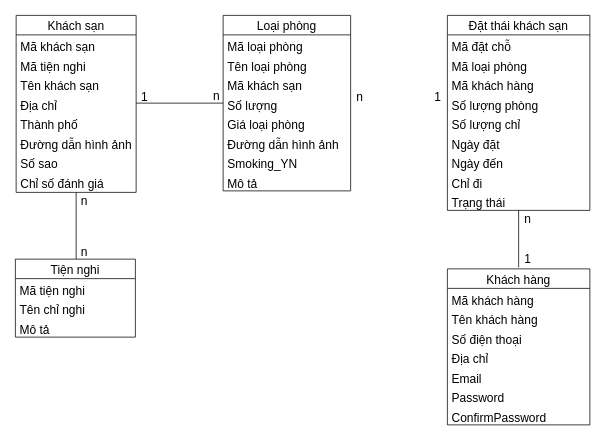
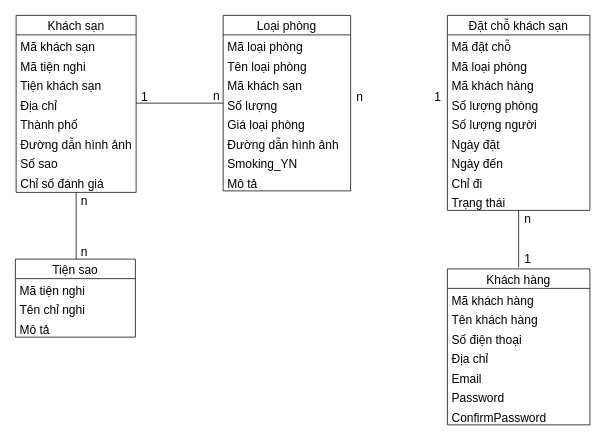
node "Đặt thái khách sạn": label "Đặt thái khách sạn" -> "Đặt chỗ khách sạn"
node "Tên khách sạn": label "Tên khách sạn" -> "Tiện khách sạn"
node "Số lượng chỉ": label "Số lượng chỉ" -> "Số lượng người"
node "Tiện nghi": label "Tiện nghi" -> "Tiện sao"
